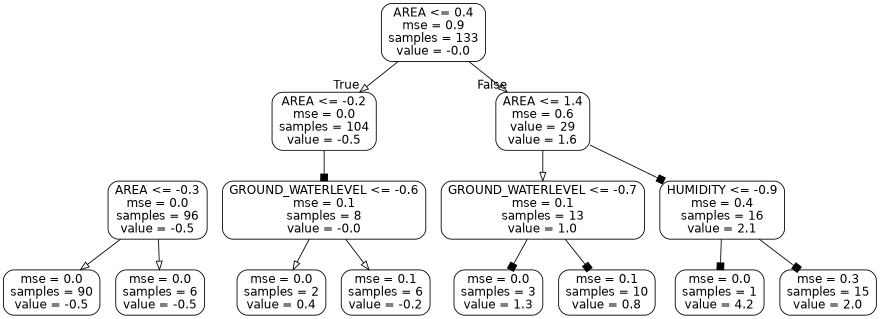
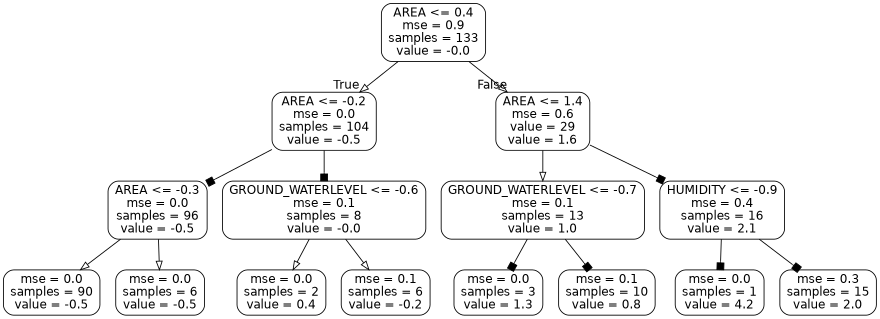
edge "AREA <= -0.2 mse = 0.0 samples = 104 value = -0.5" -> "AREA <= -0.3 mse = 0.0 samples = 96 value = -0.5": added
